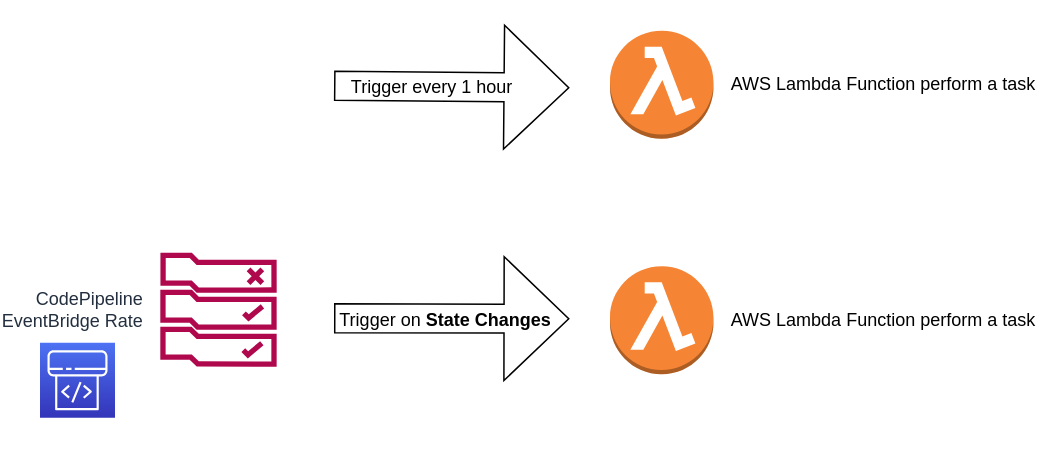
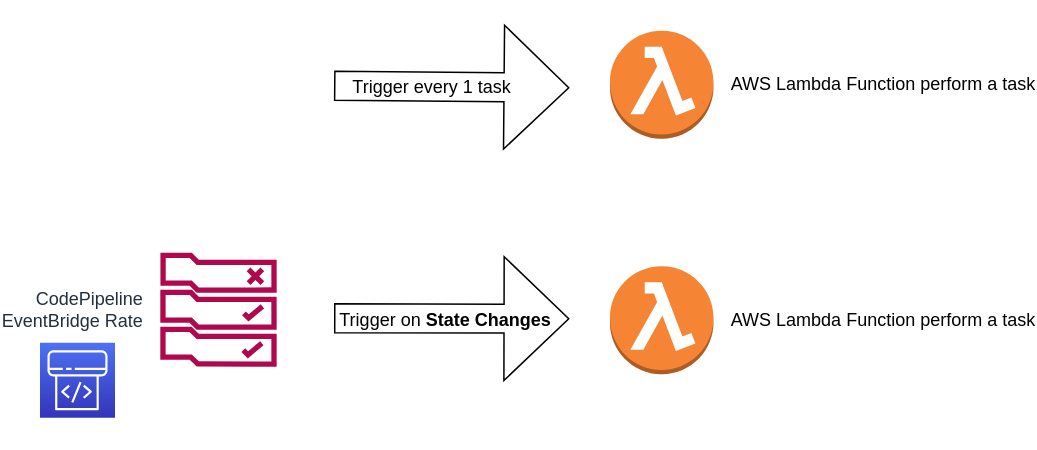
node "Trigger every 1 hour": label "Trigger every 1 hour" -> "Trigger every 1 task"
